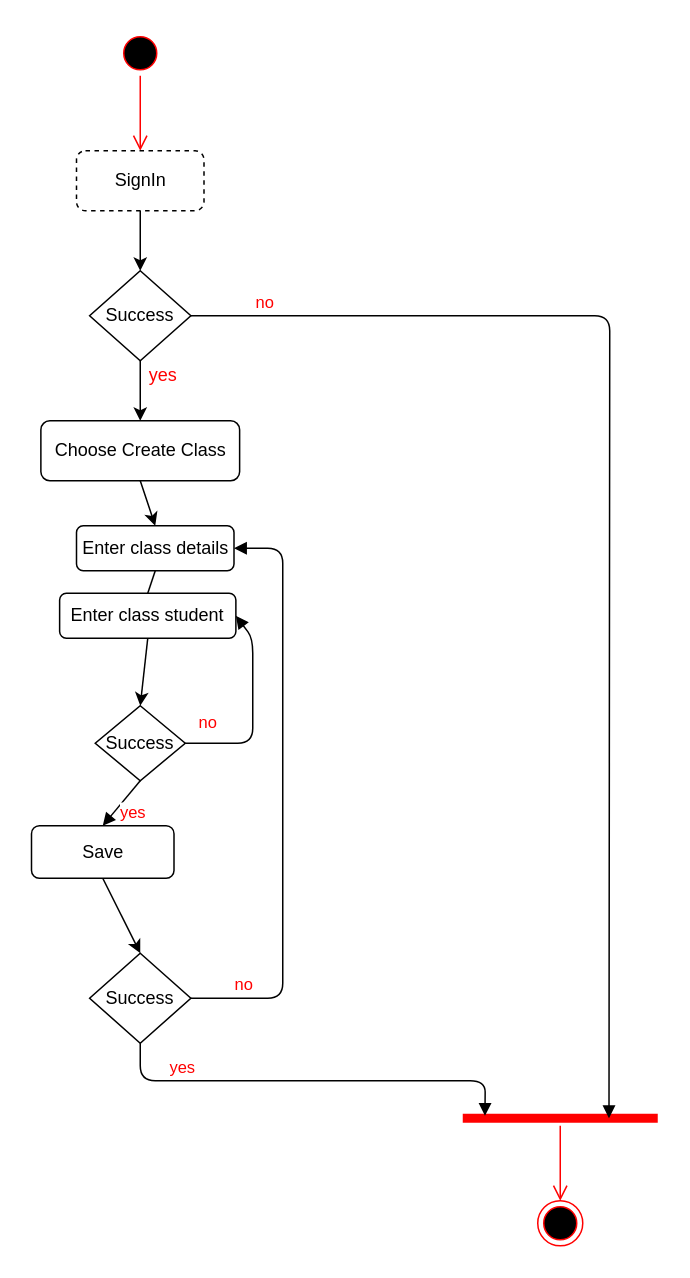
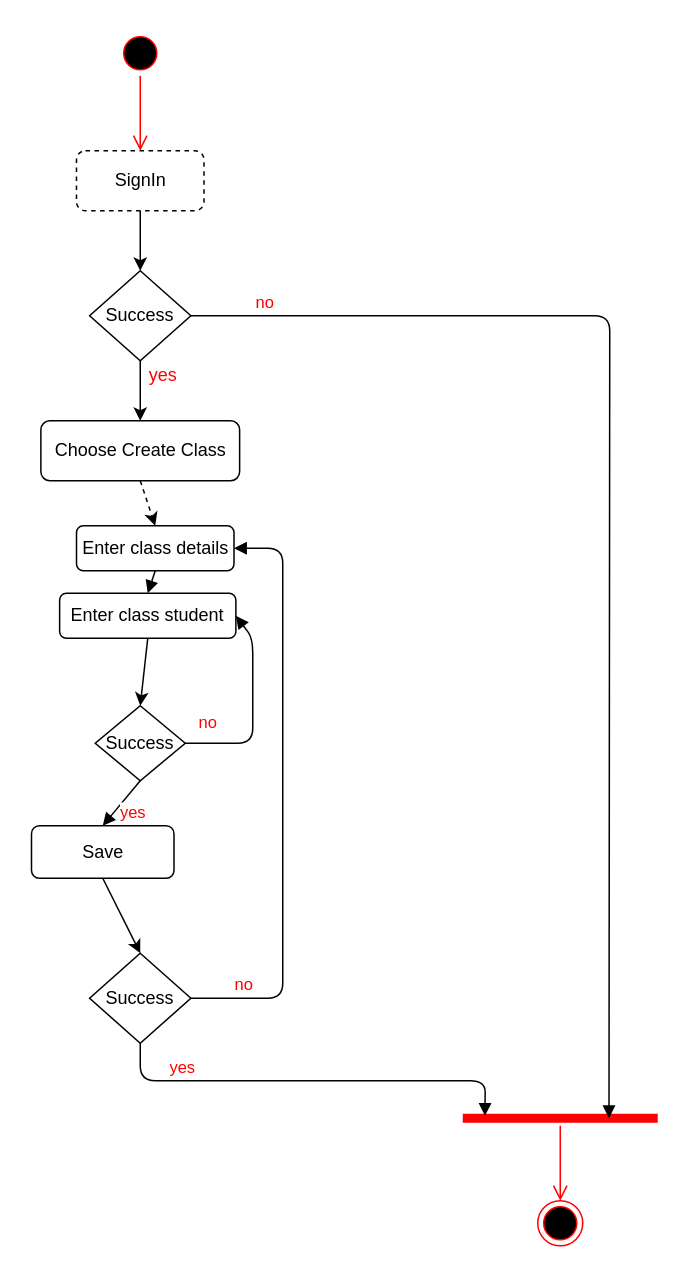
edge "Choose Create Class" -> "Enter class details": style solid -> dashed
edge "Enter class details" -- "Enter class student": arrowhead none -> block
